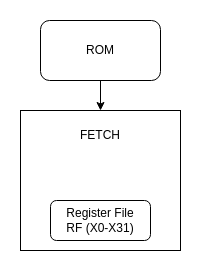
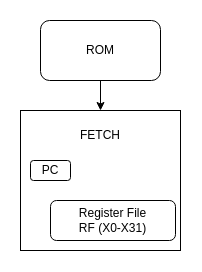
node "PC": added
node "Register File RF (X0-X31)": size 100x40 -> 125x40
